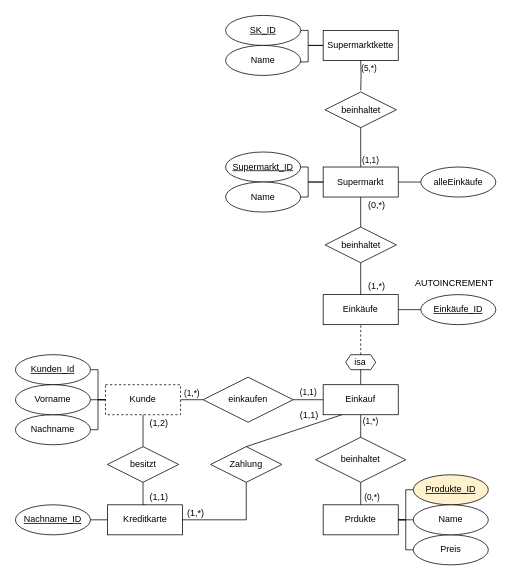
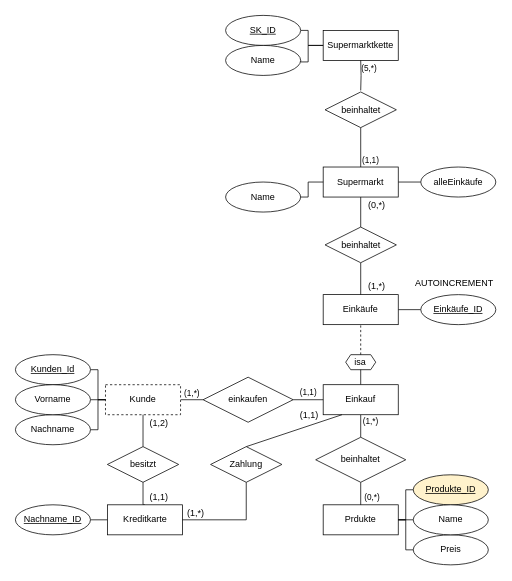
node "Supermarkt_ID": removed
edge "Supermarkt_ID" -- "Supermarkt": removed
